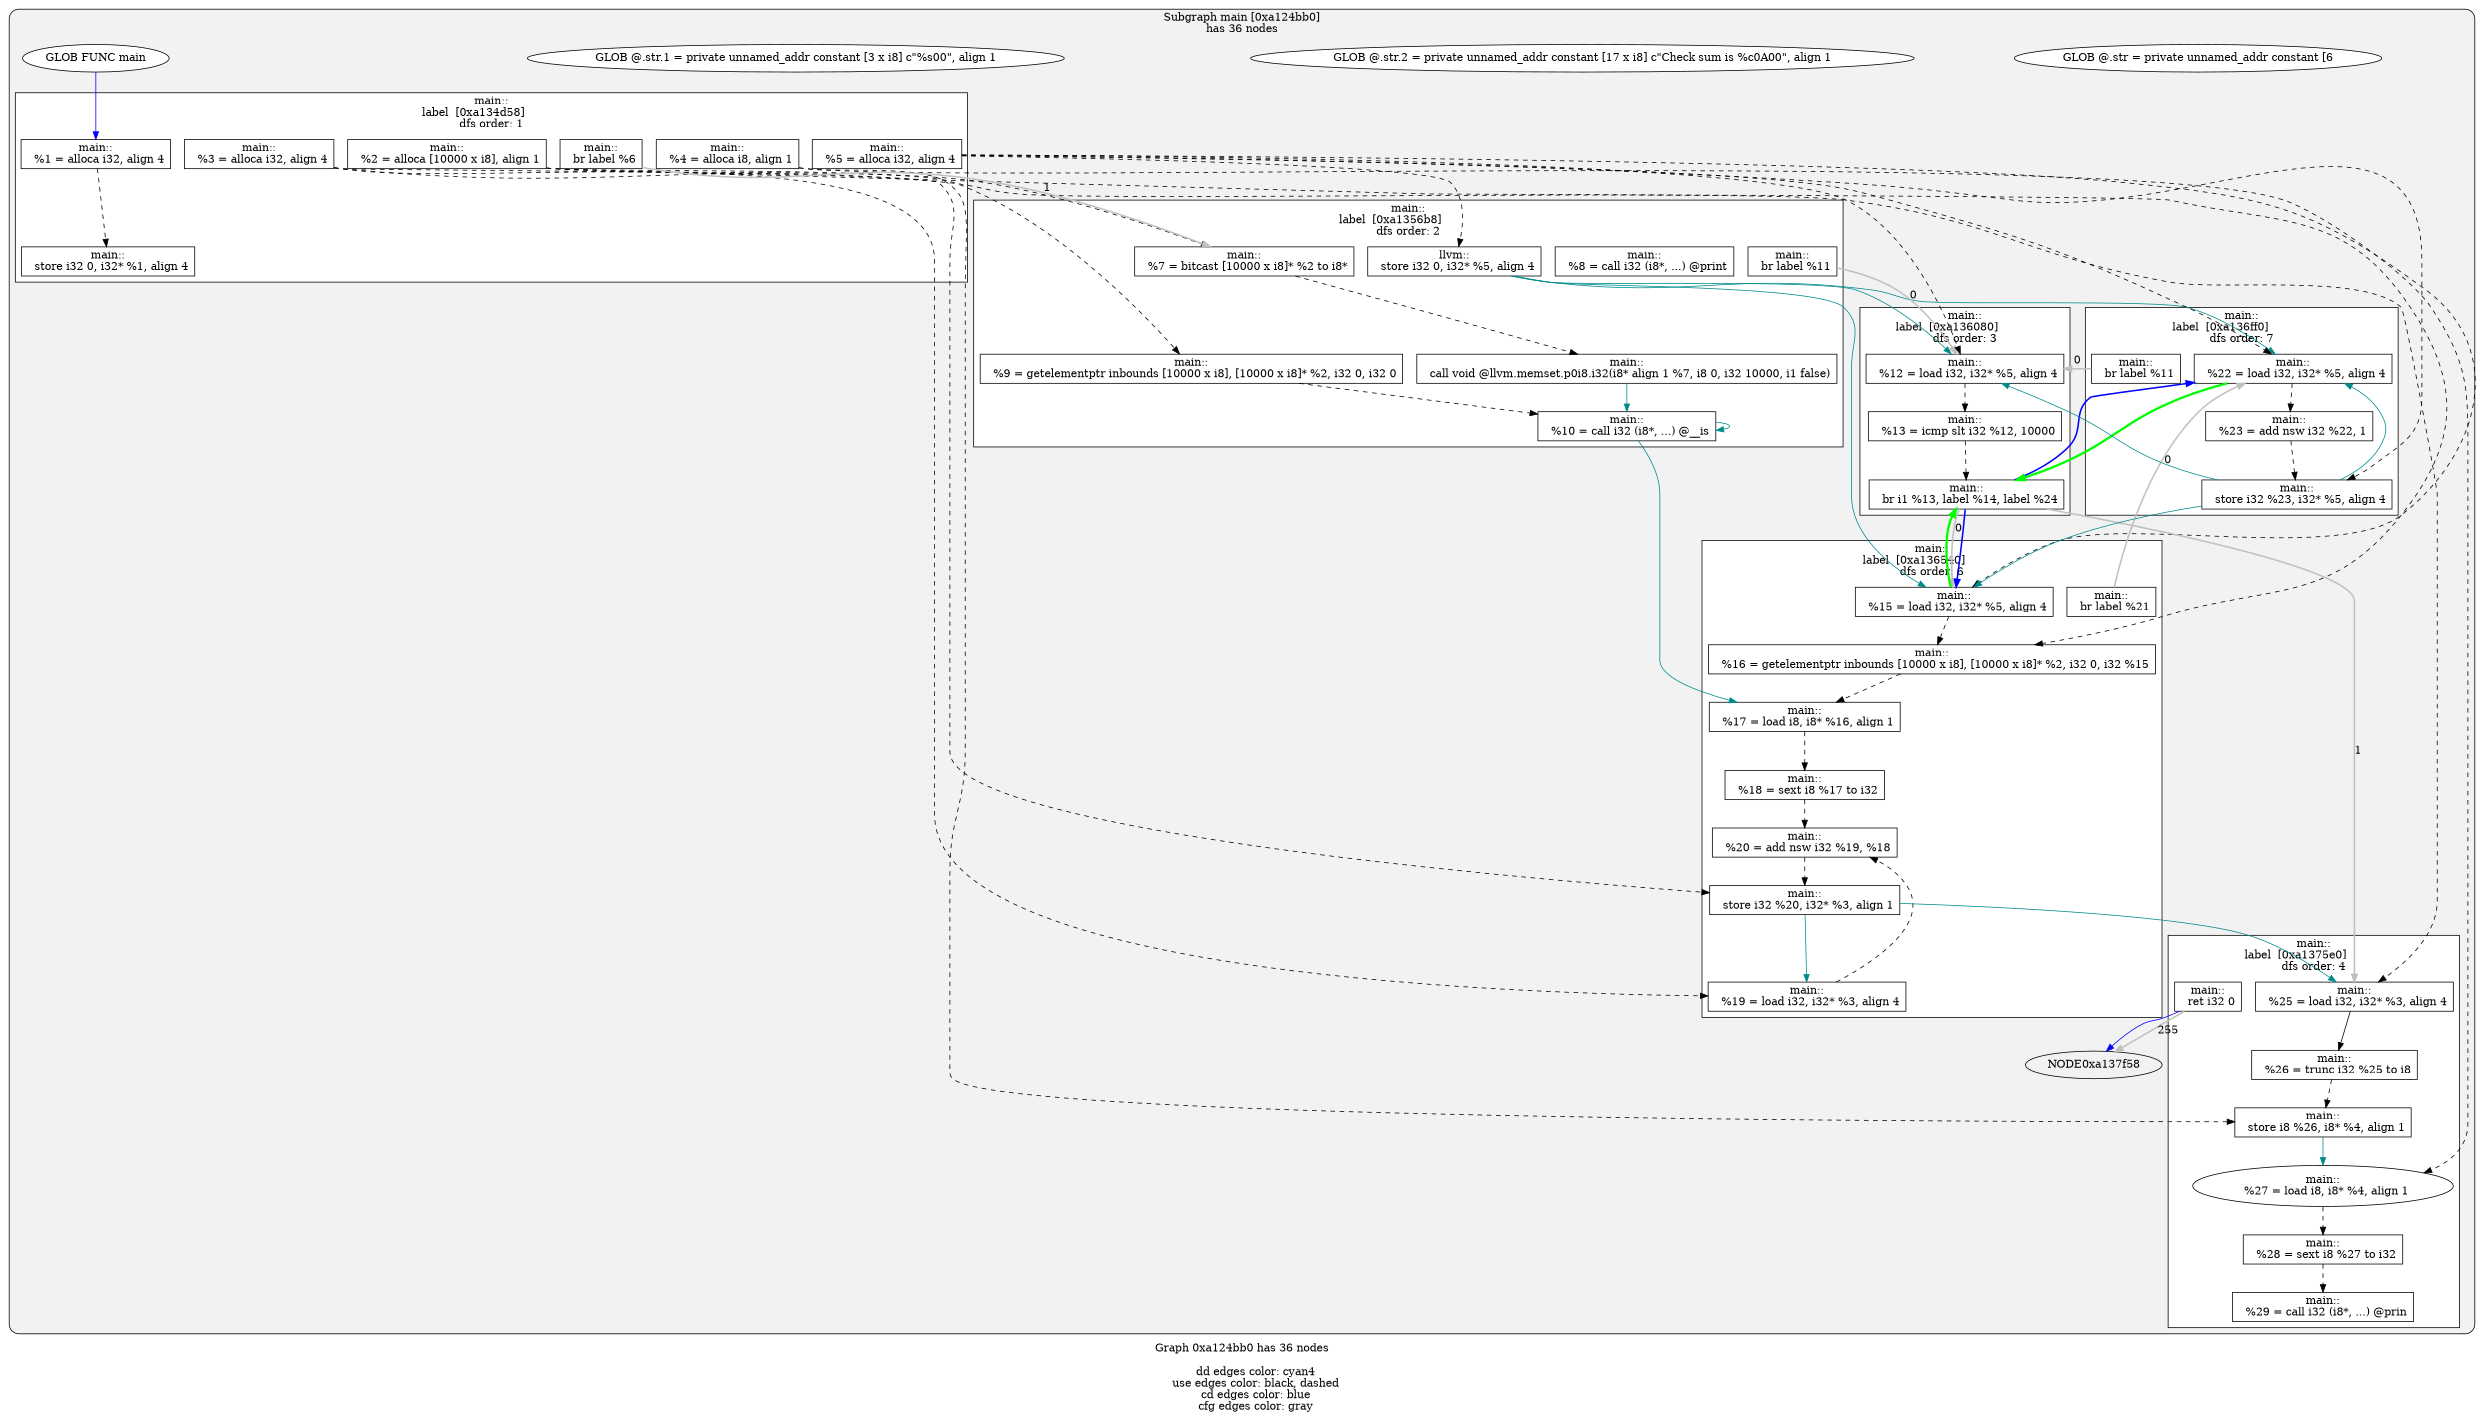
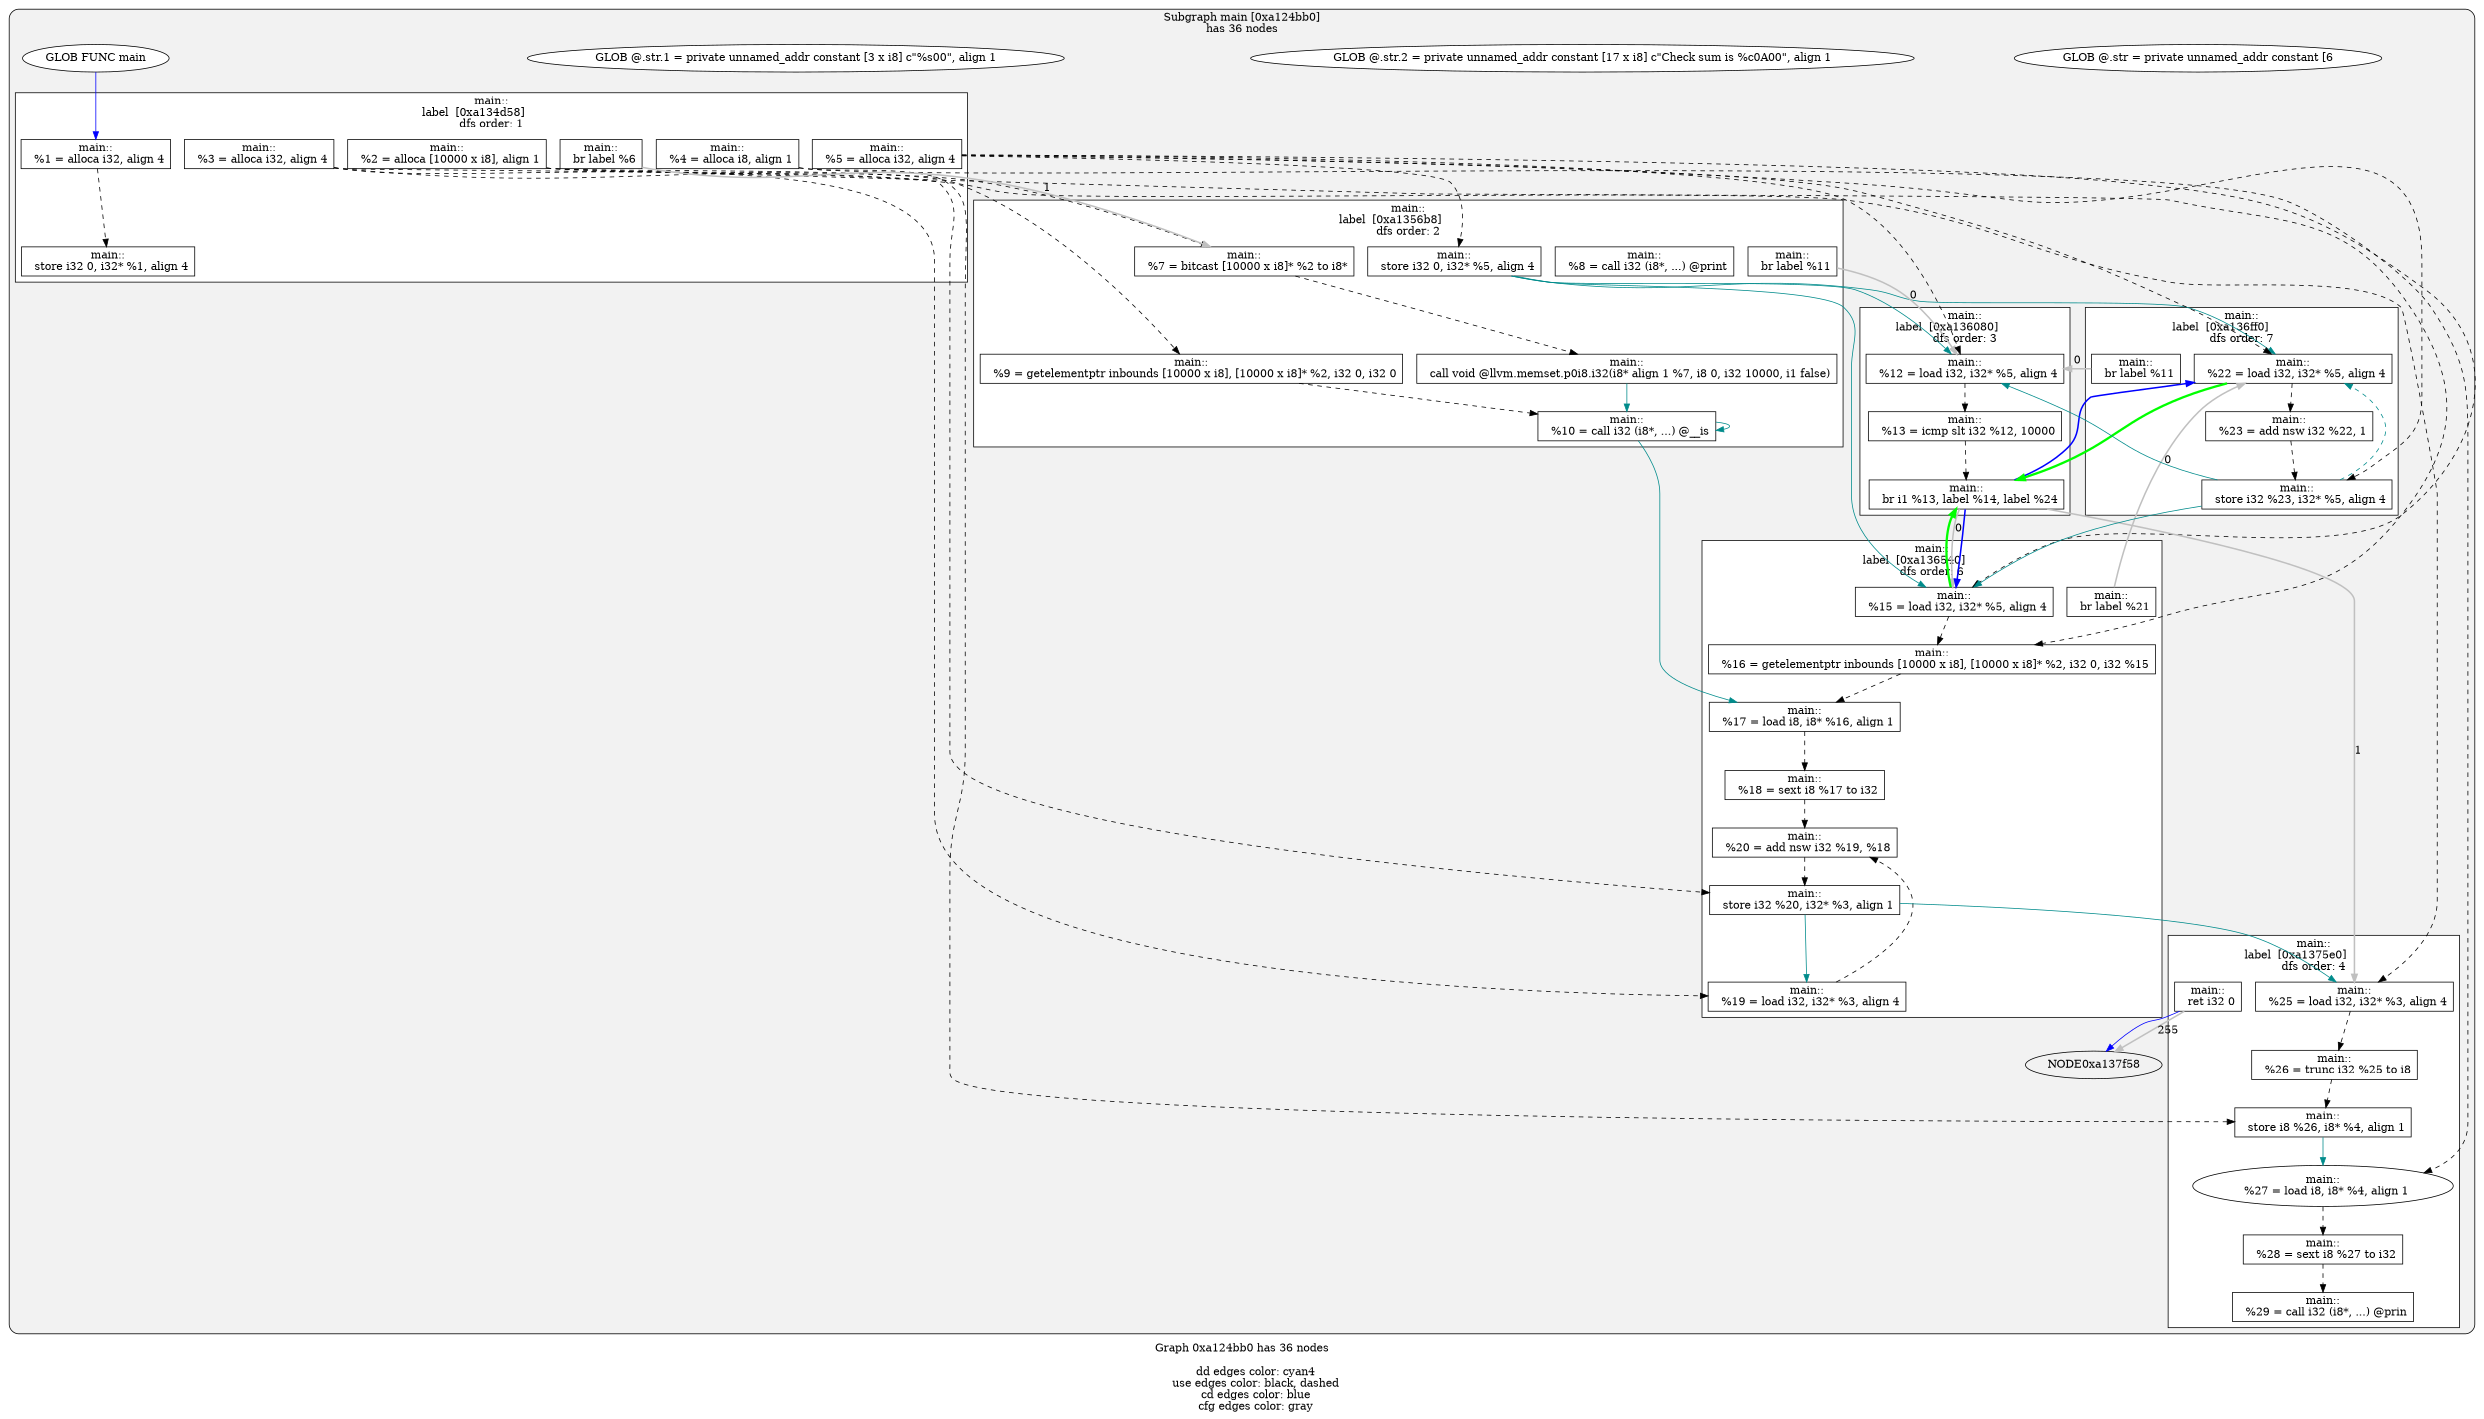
node "llvm:: store i32 0, i32* %5, align 4": label "llvm:: store i32 0, i32* %5, align 4" -> "main:: store i32 0, i32* %5, align 4"
edge "main:: store i32 %23, i32* %5, align 4" -> "main:: %22 = load i32, i32* %5, align 4": style solid -> dashed
edge "main:: %25 = load i32, i32* %3, align 4" -> "main:: %26 = trunc i32 %25 to i8": style solid -> dashed
